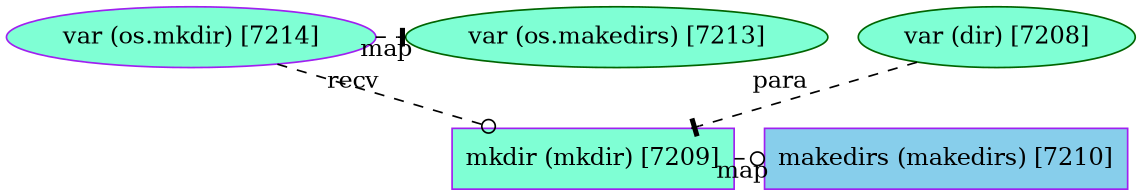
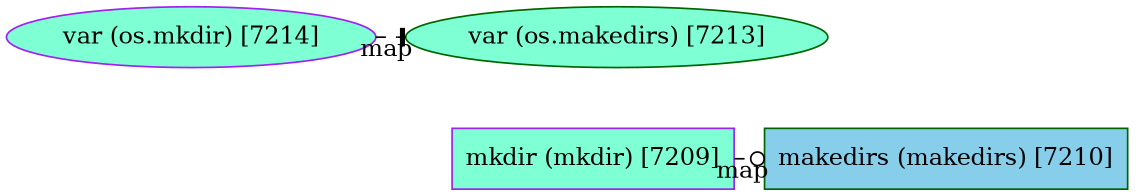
node "var (dir) [7208]": removed
edge "var (os.mkdir) [7214]" -> "mkdir (mkdir) [7209]": removed, label "recv"
node "makedirs (makedirs) [7210]": color purple -> darkgreen
